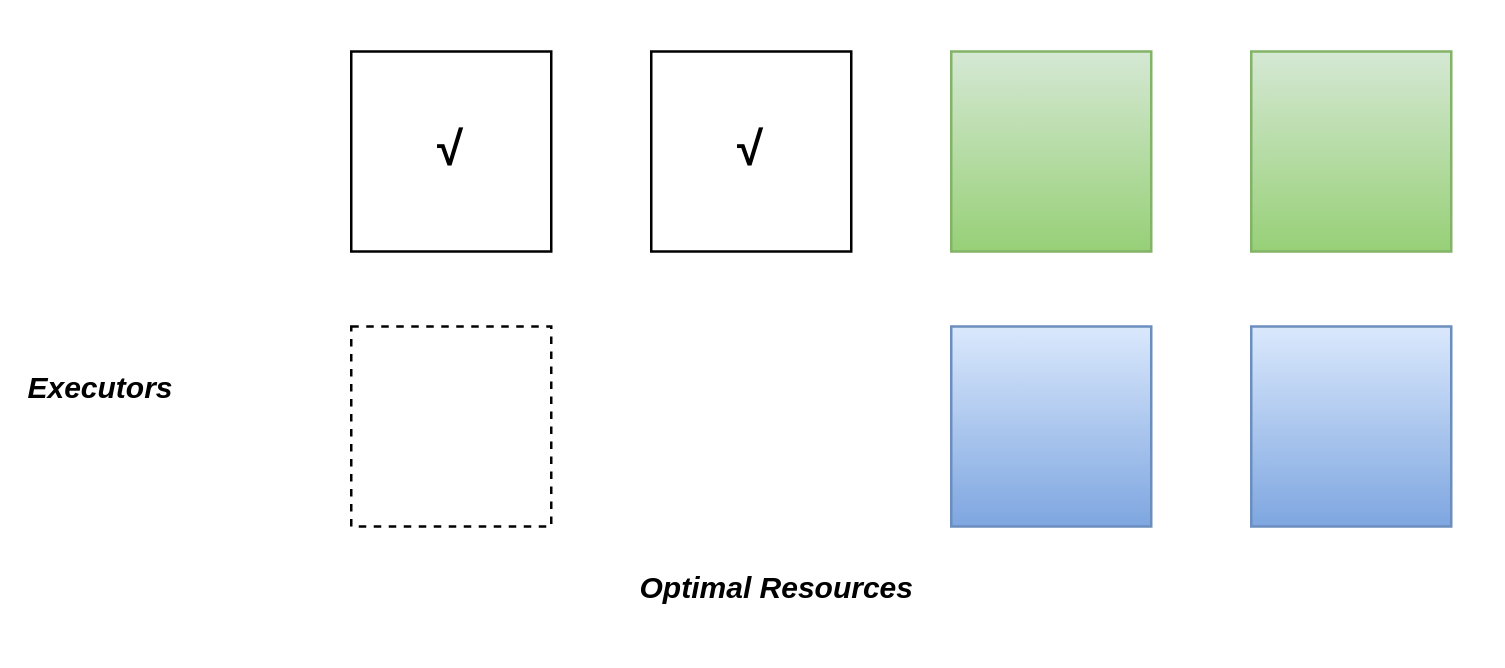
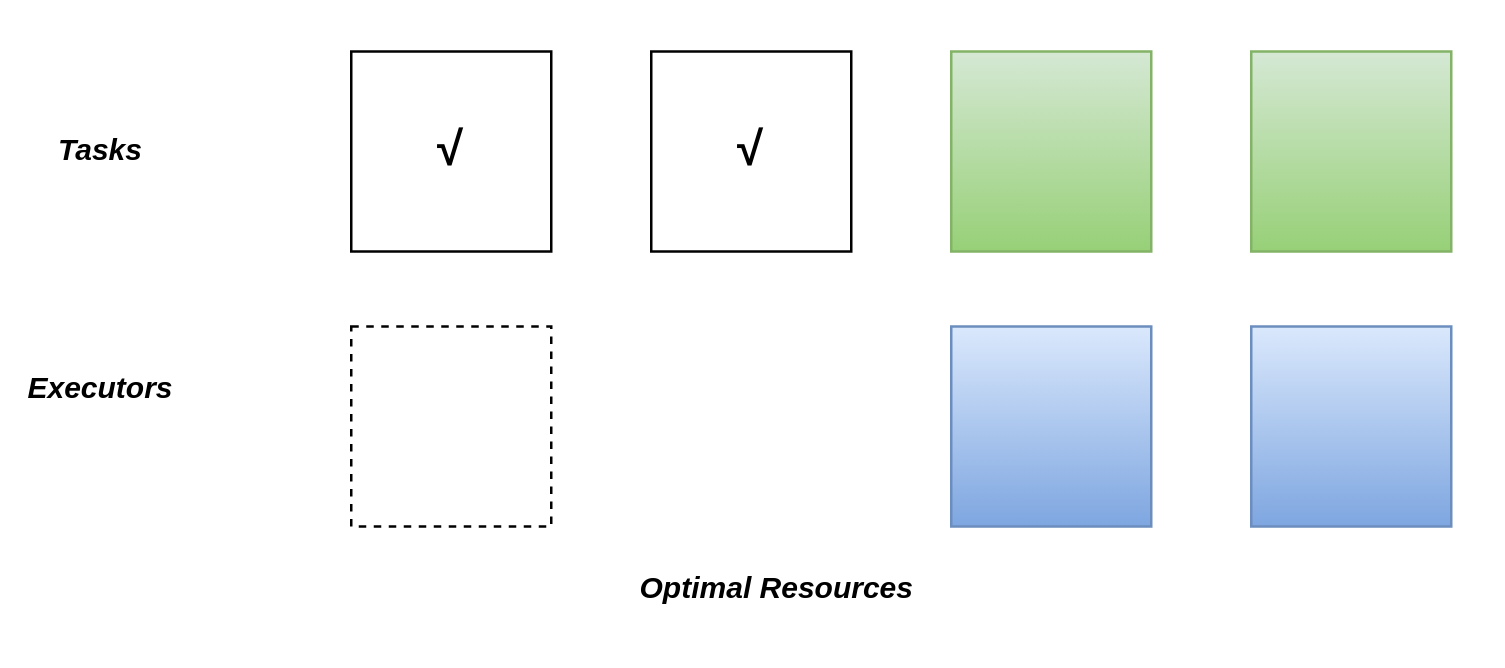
node "Tasks": added
